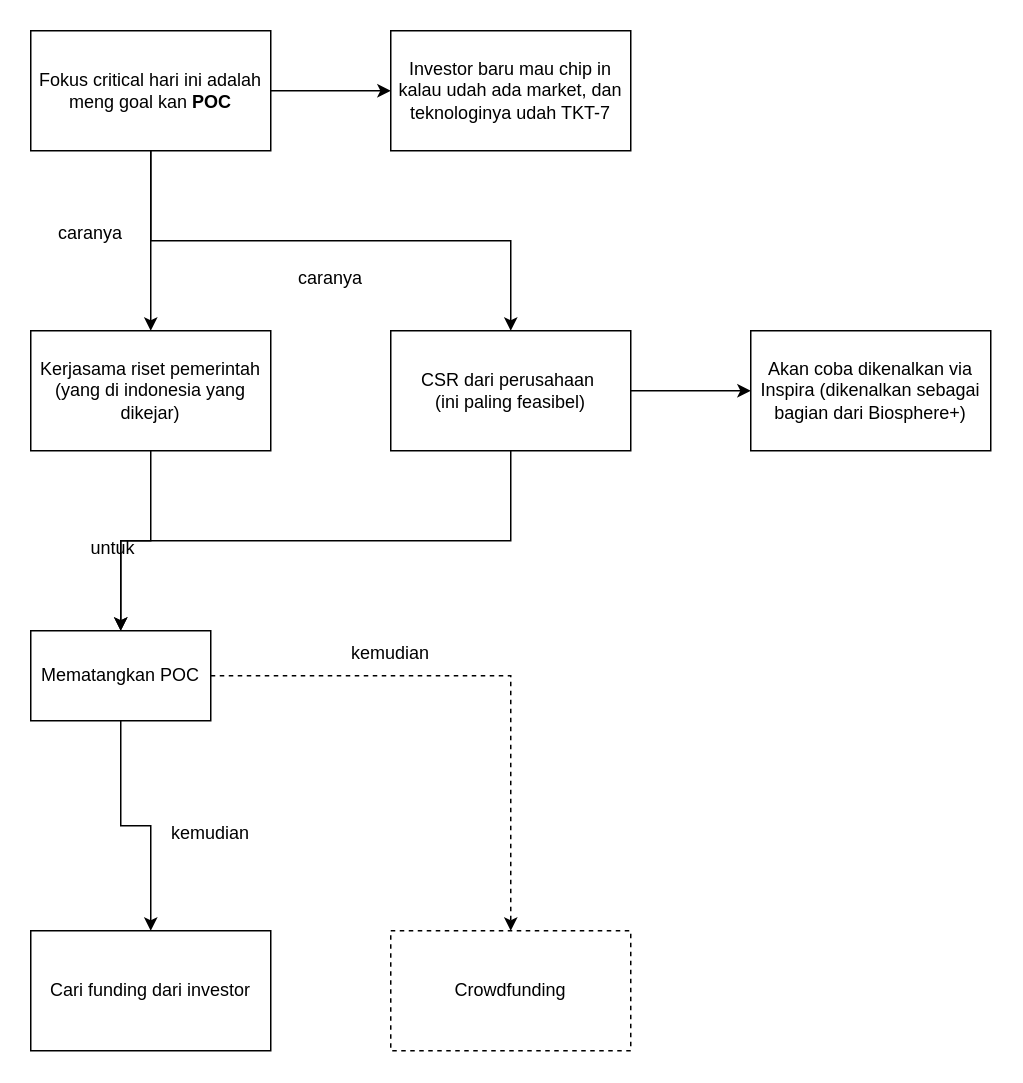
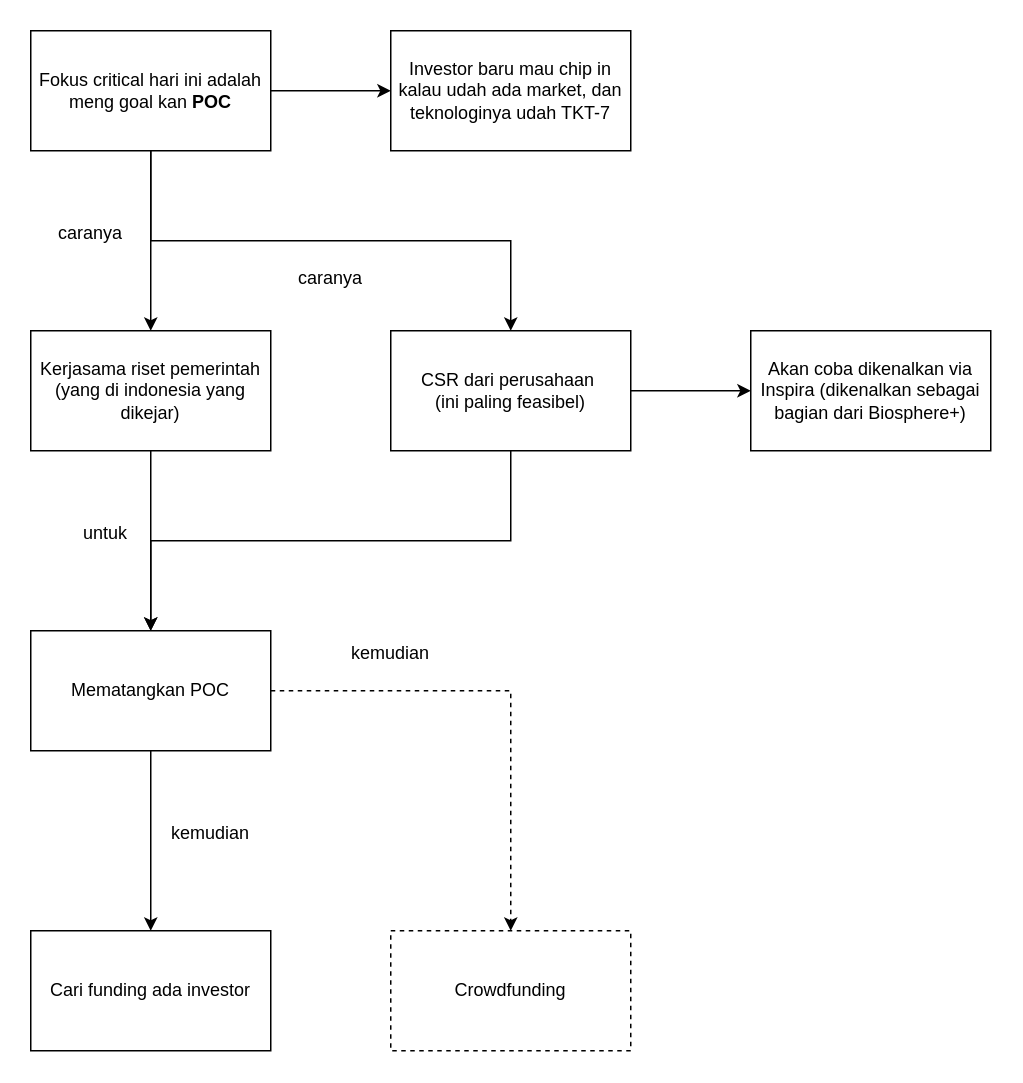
node "untuk": moved (113, 548) -> (106, 533)
node "Mematangkan POC": size 180x90 -> 240x120
node "Cari funding dari investor": label "Cari funding dari investor" -> "Cari funding ada investor"
